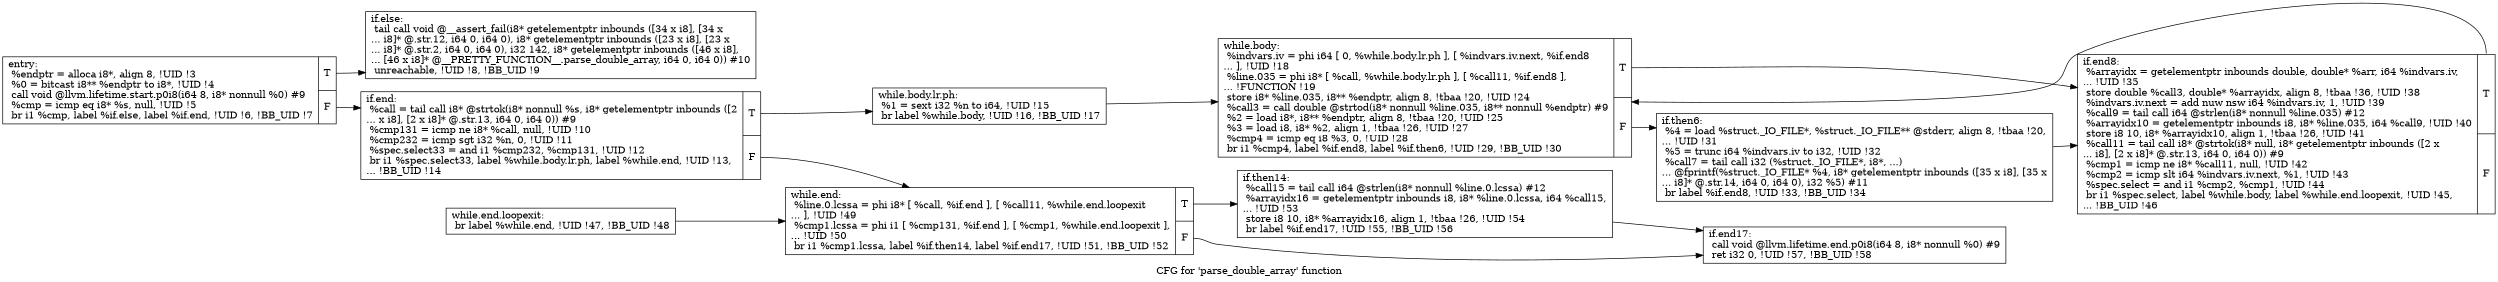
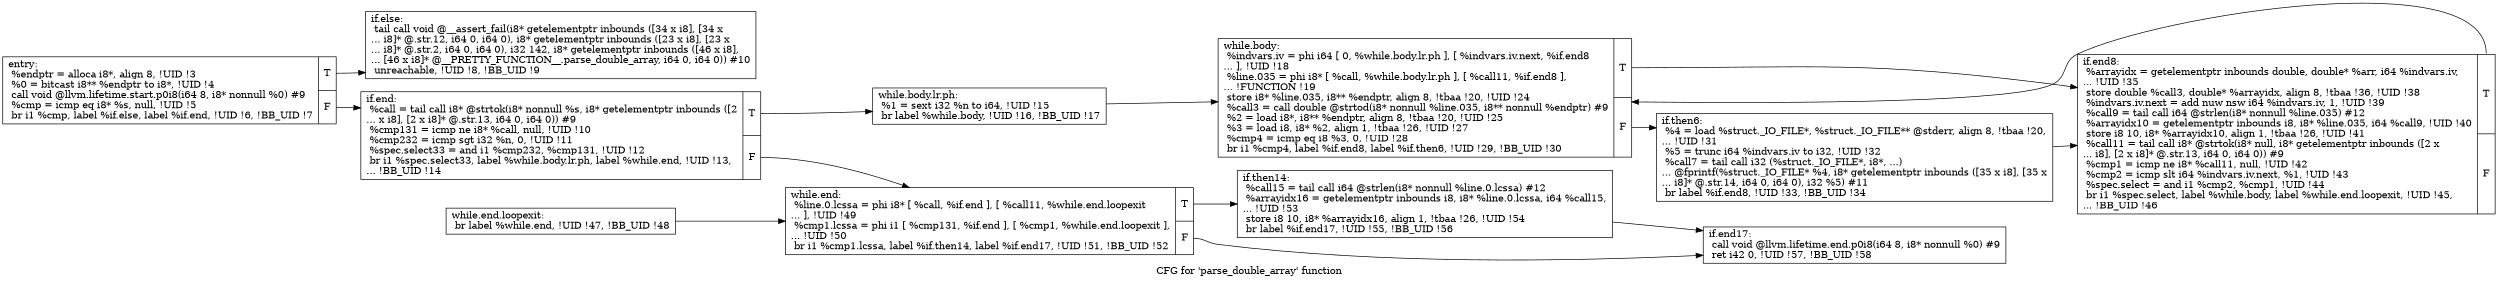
node "if.end17:": text "ret i32 0, !UID !57, !BB_UID !58" -> "ret i42 0, !UID !57, !BB_UID !58"
